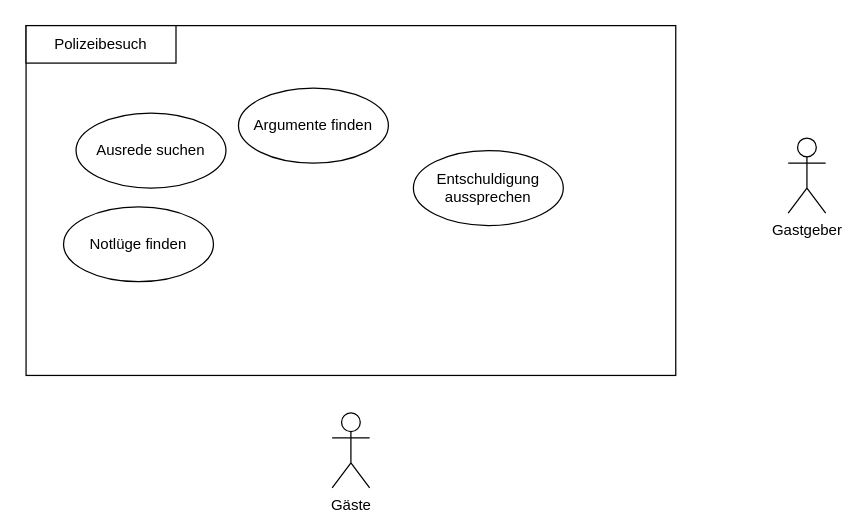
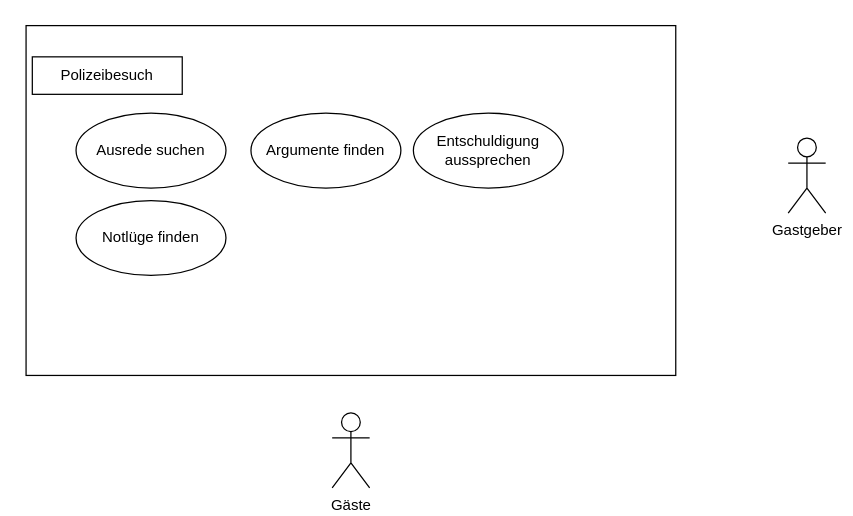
node "Polizeibesuch": moved (101, 44) -> (107, 76)
node "Argumente finden": moved (313, 126) -> (326, 151)
node "Entschuldigung aussprechen": moved (488, 188) -> (488, 151)
node "Notlüge finden": moved (138, 244) -> (151, 238)
